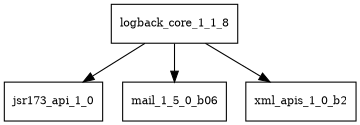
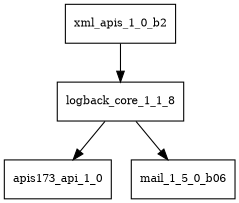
edge "logback_core_1_1_8" -> "xml_apis_1_0_b2": reversed
node "jsr173_api_1_0": label "jsr173_api_1_0" -> "apis173_api_1_0"
